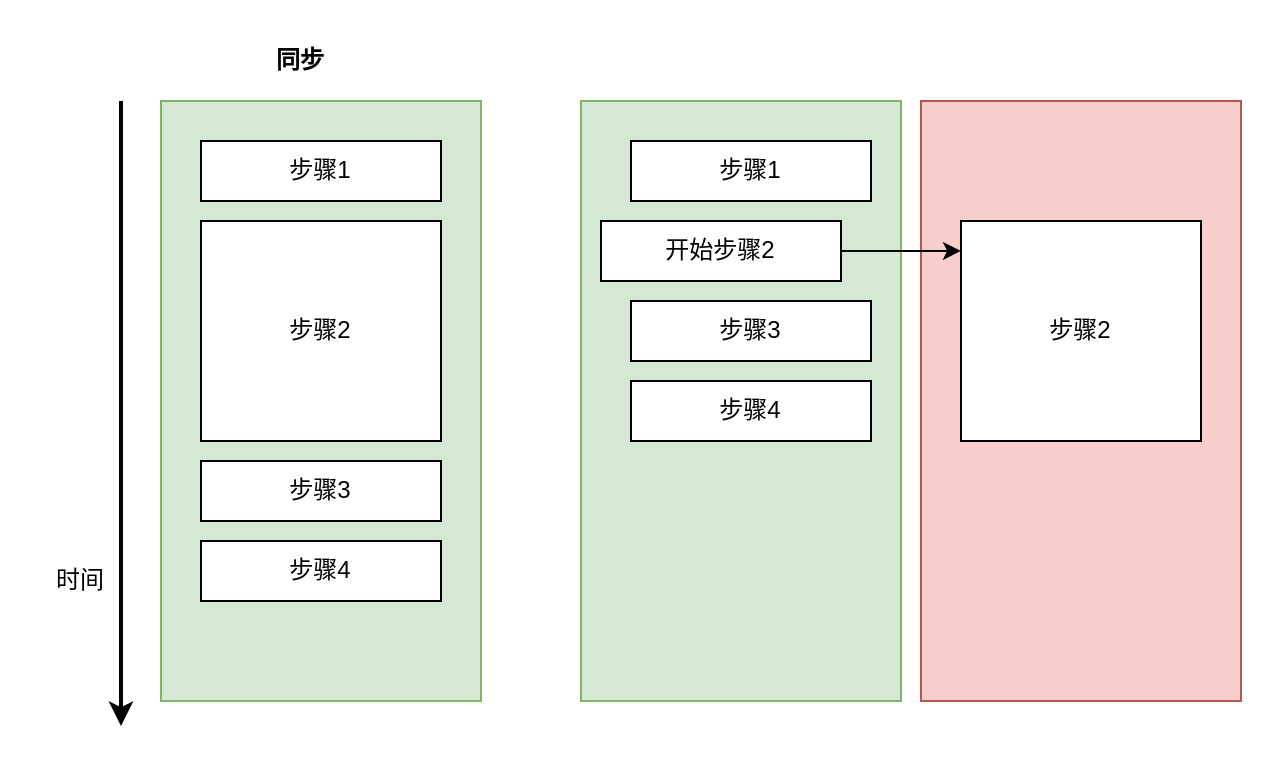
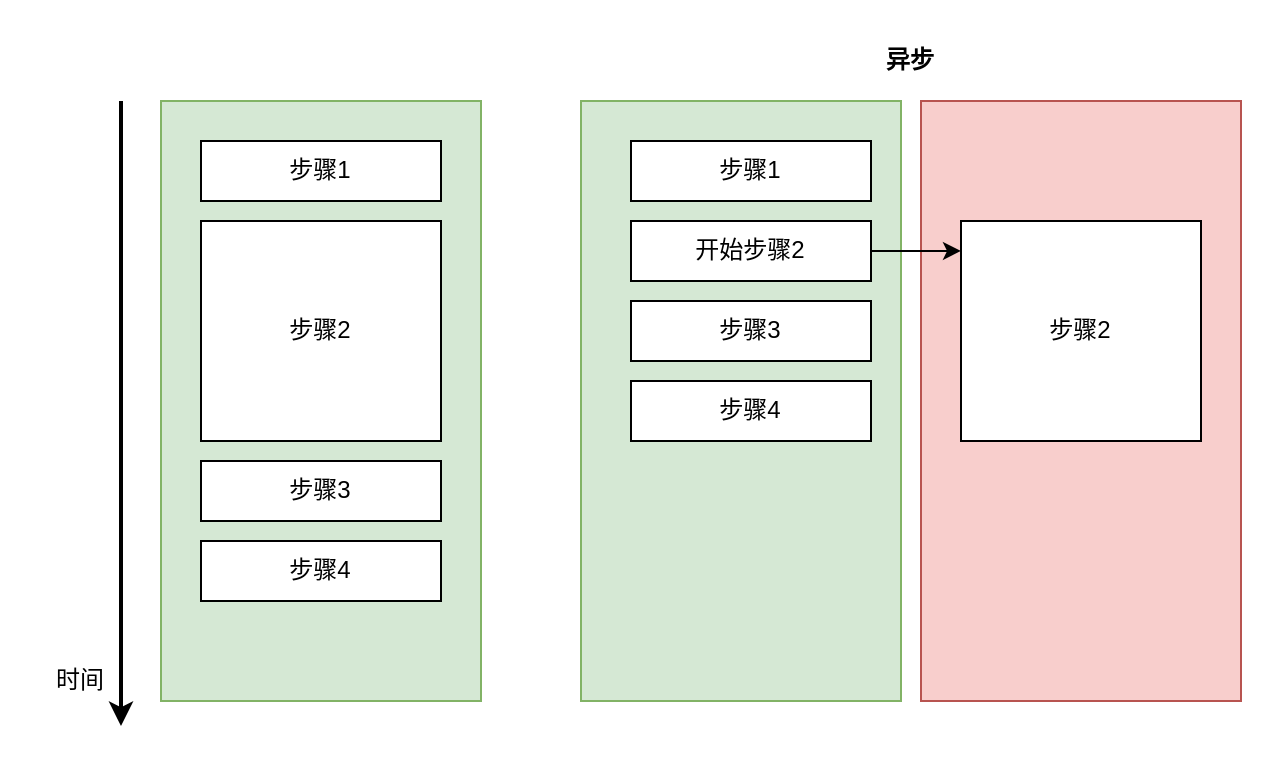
node "同步": removed
node "异步": added
node "开始步骤2": moved (721, 251) -> (751, 251)
node "时间": moved (81, 581) -> (81, 681)
